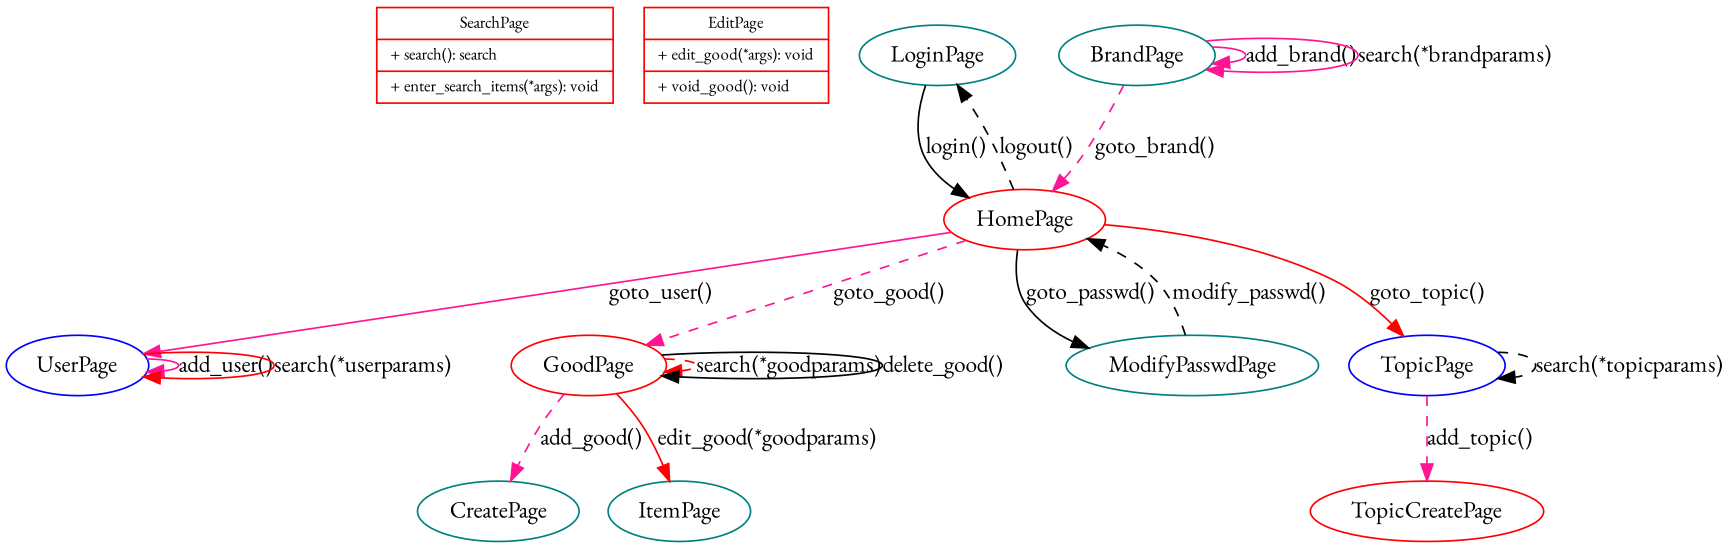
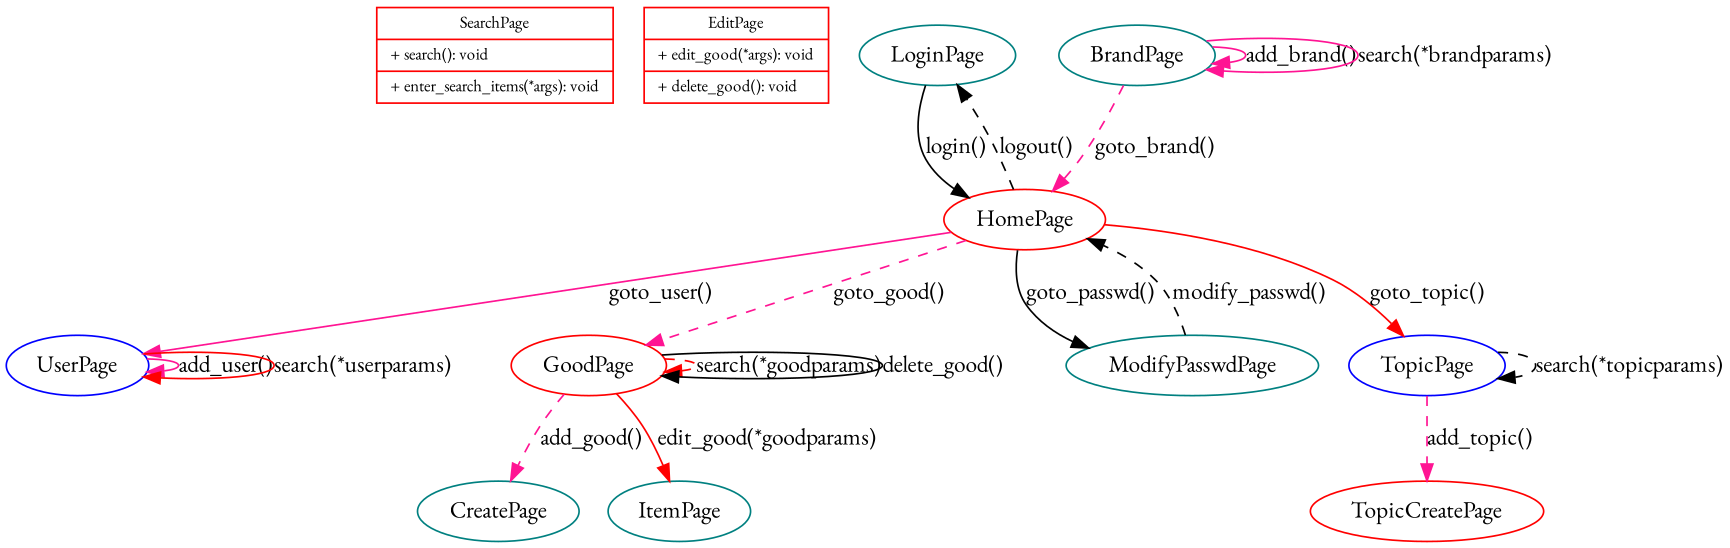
node "SearchPage": text "+ search(): search" -> "+ search(): void"
node "EditPage": text "+ void_good(): void" -> "+ delete_good(): void"
